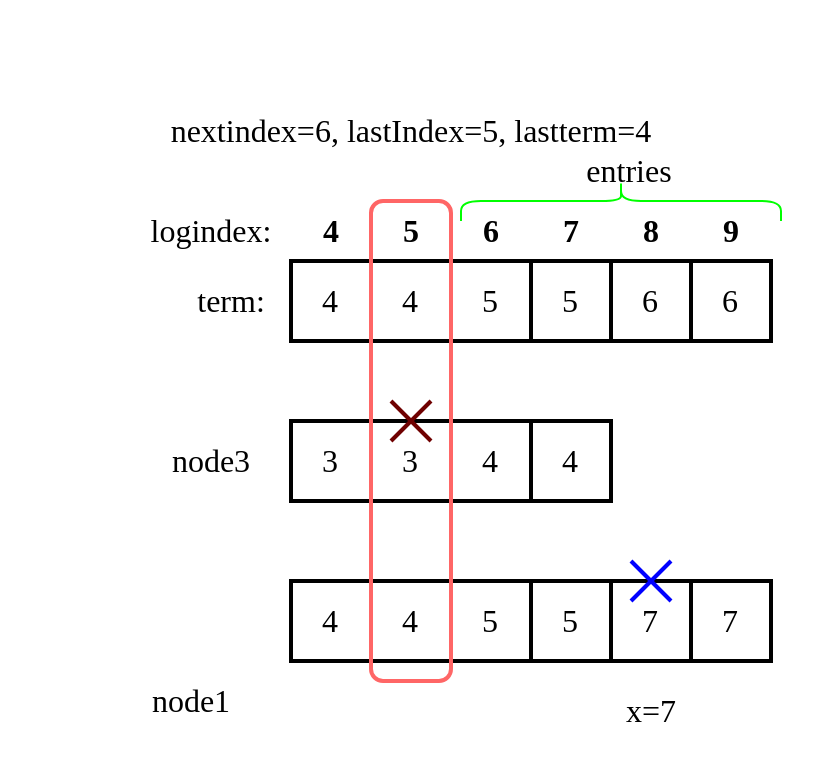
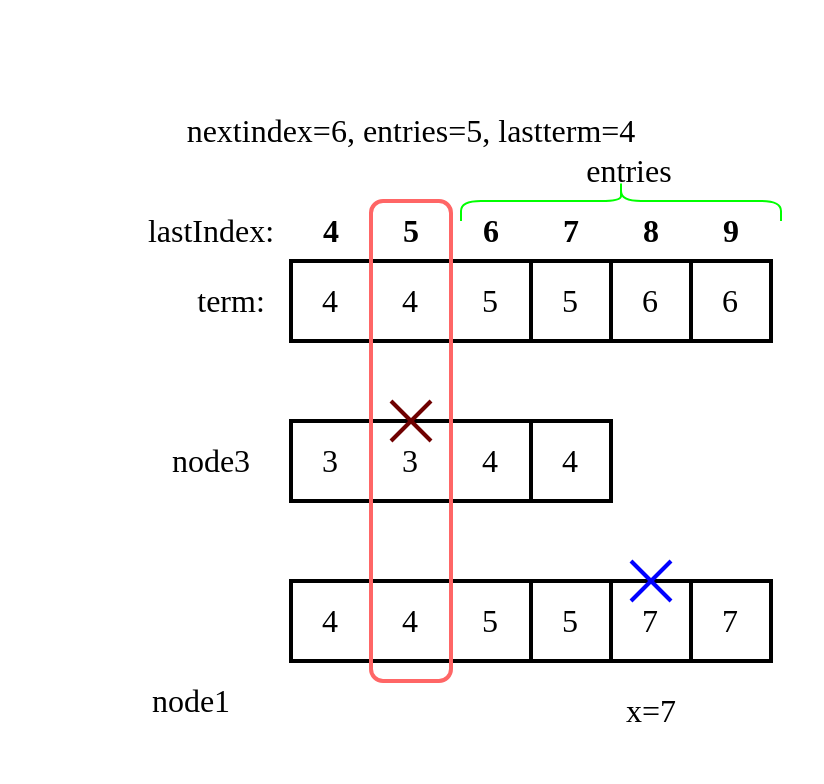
node "nextindex=6, lastIndex=5, lastterm=4": label "nextindex=6, lastIndex=5, lastterm=4" -> "nextindex=6, entries=5, lastterm=4"
node "logindex:": label "logindex:" -> "lastIndex:"
